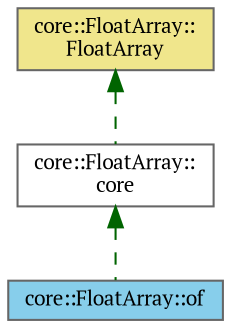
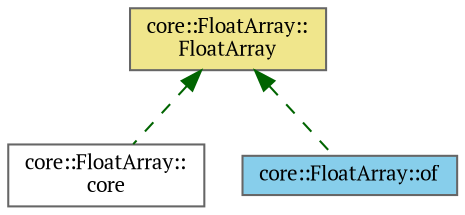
edge "core::FloatArray::of" -> "core::FloatArray:: core": now "core::FloatArray::of" -> "core::FloatArray:: FloatArray"
